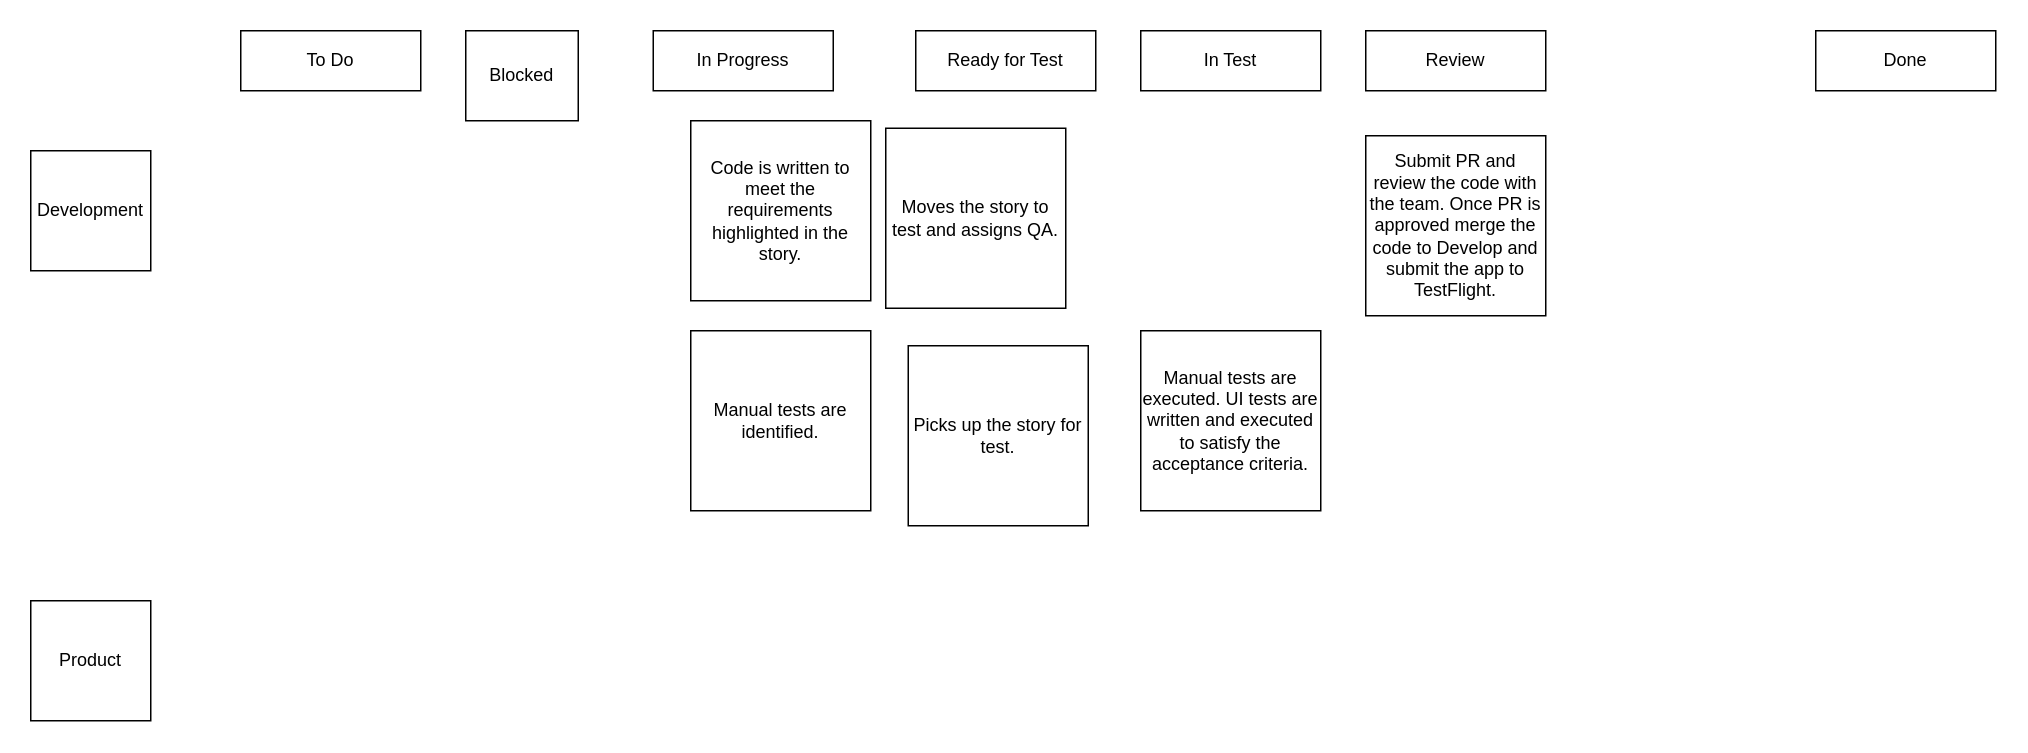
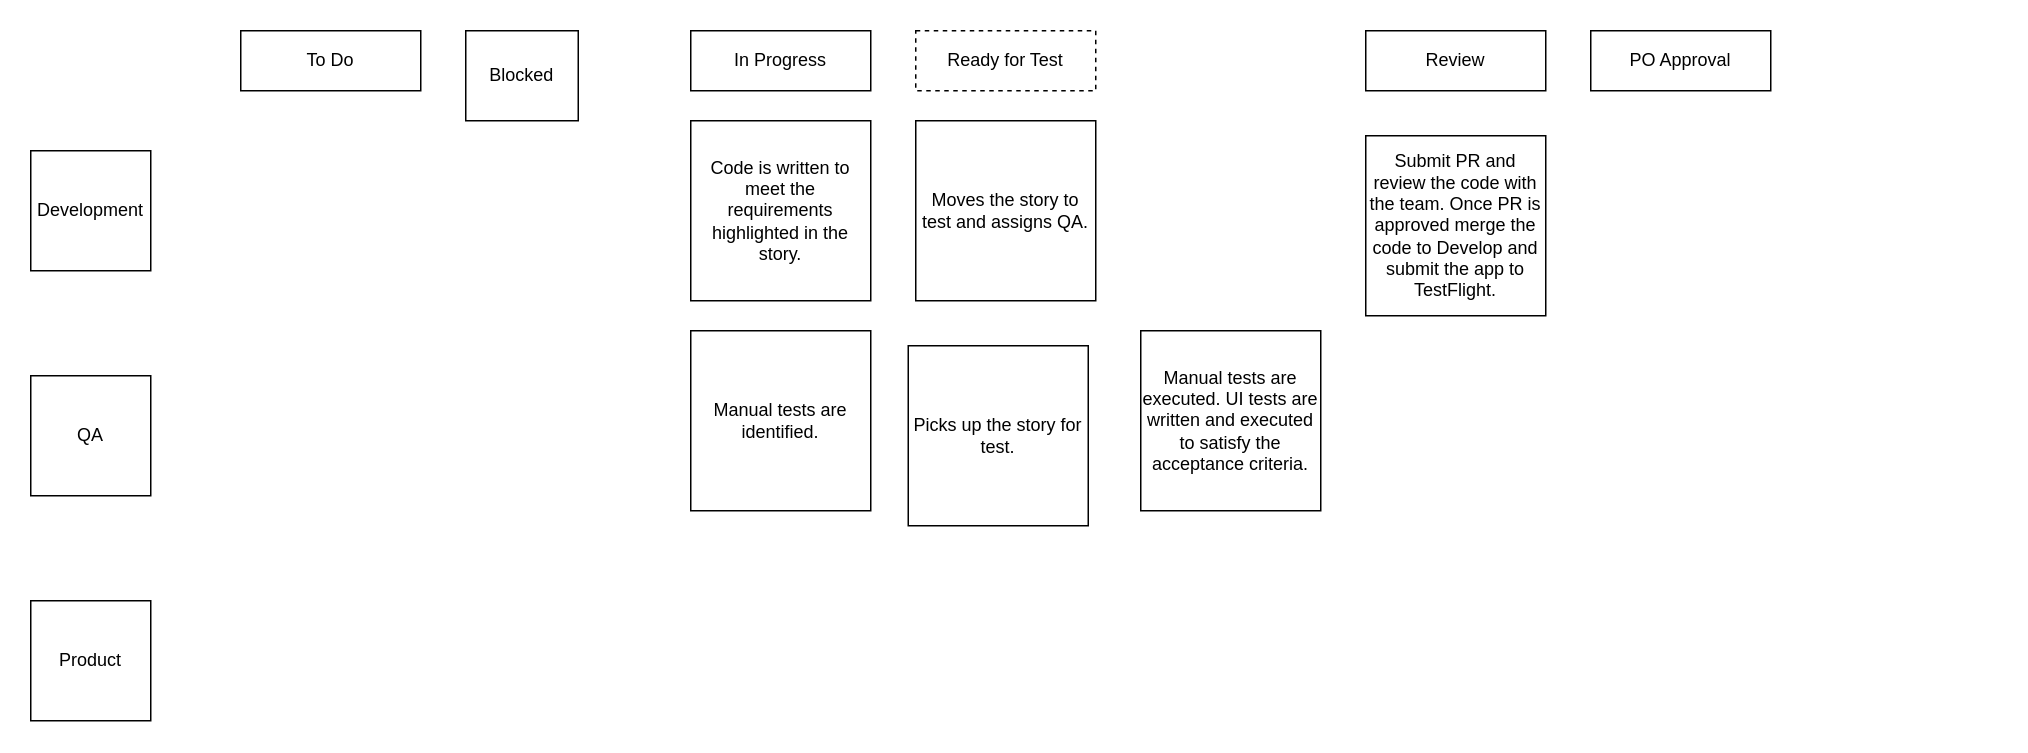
node "In Progress": moved (743, 61) -> (781, 61)
node "Ready for Test": style solid -> dashed
node "In Test": removed
node "PO Approval": added
node "Done": removed
node "Moves the story to test and assigns QA.": moved (976, 218) -> (1006, 211)
node "QA": added
